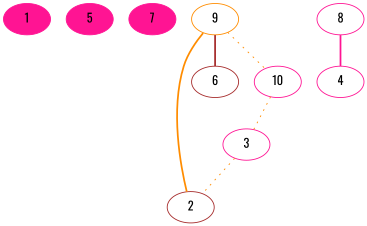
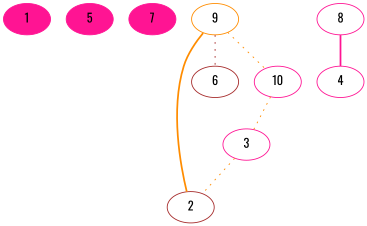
edge "9" -- "6": style bold -> dotted
